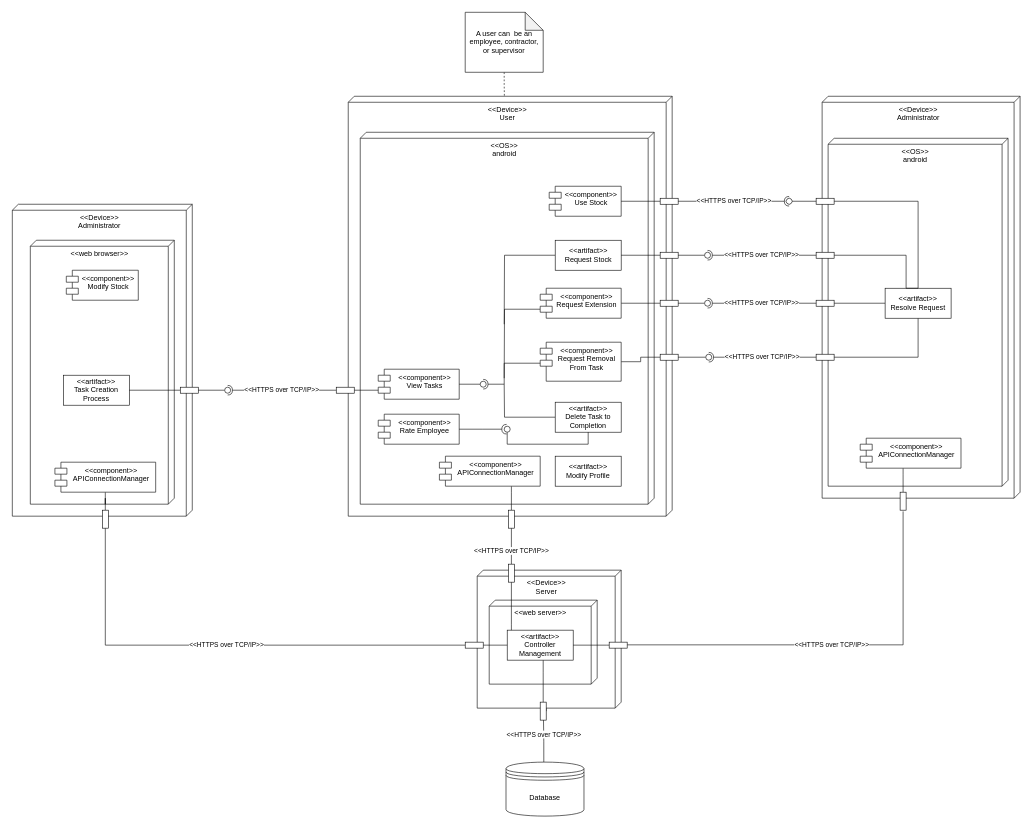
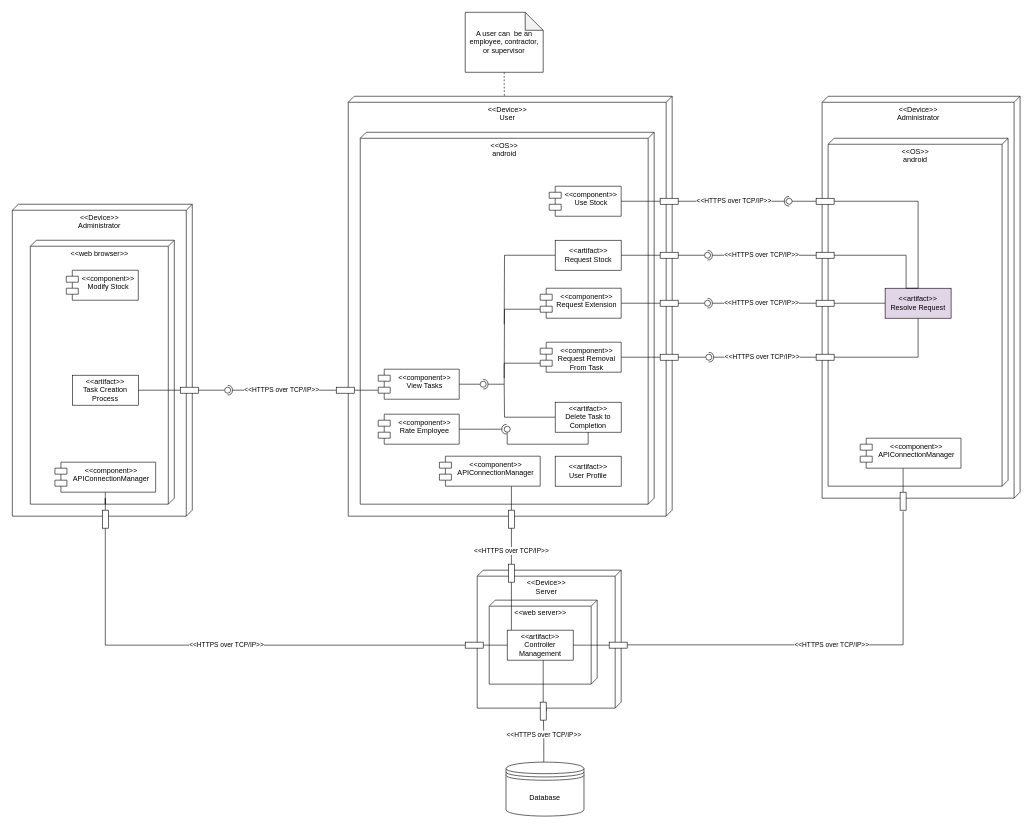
node "<<artifact>> Resolve Request": fillcolor #ffffff -> #e1d5e7
node "<<component>> Request Removal From Task": size 81x39 -> 81x30
node "<<artifact>> Task Creation Process": moved (96, 390) -> (105, 390)
node "<<artifact>> Modify Profile": label "<<artifact>> Modify Profile" -> "<<artifact>> User Profile"
